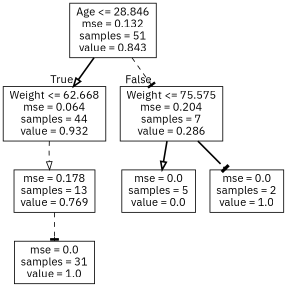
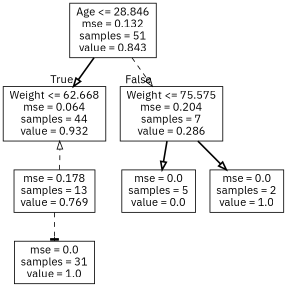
edge "Age <= 28.846 mse = 0.132 samples = 51 value = 0.843" -> "Weight <= 75.575 mse = 0.204 samples = 7 value = 0.286": arrowhead tee -> onormal
edge "Weight <= 62.668 mse = 0.064 samples = 44 value = 0.932" -> "mse = 0.178 samples = 13 value = 0.769": reversed
edge "Weight <= 75.575 mse = 0.204 samples = 7 value = 0.286" -> "mse = 0.0 samples = 2 value = 1.0": arrowhead tee -> onormal
